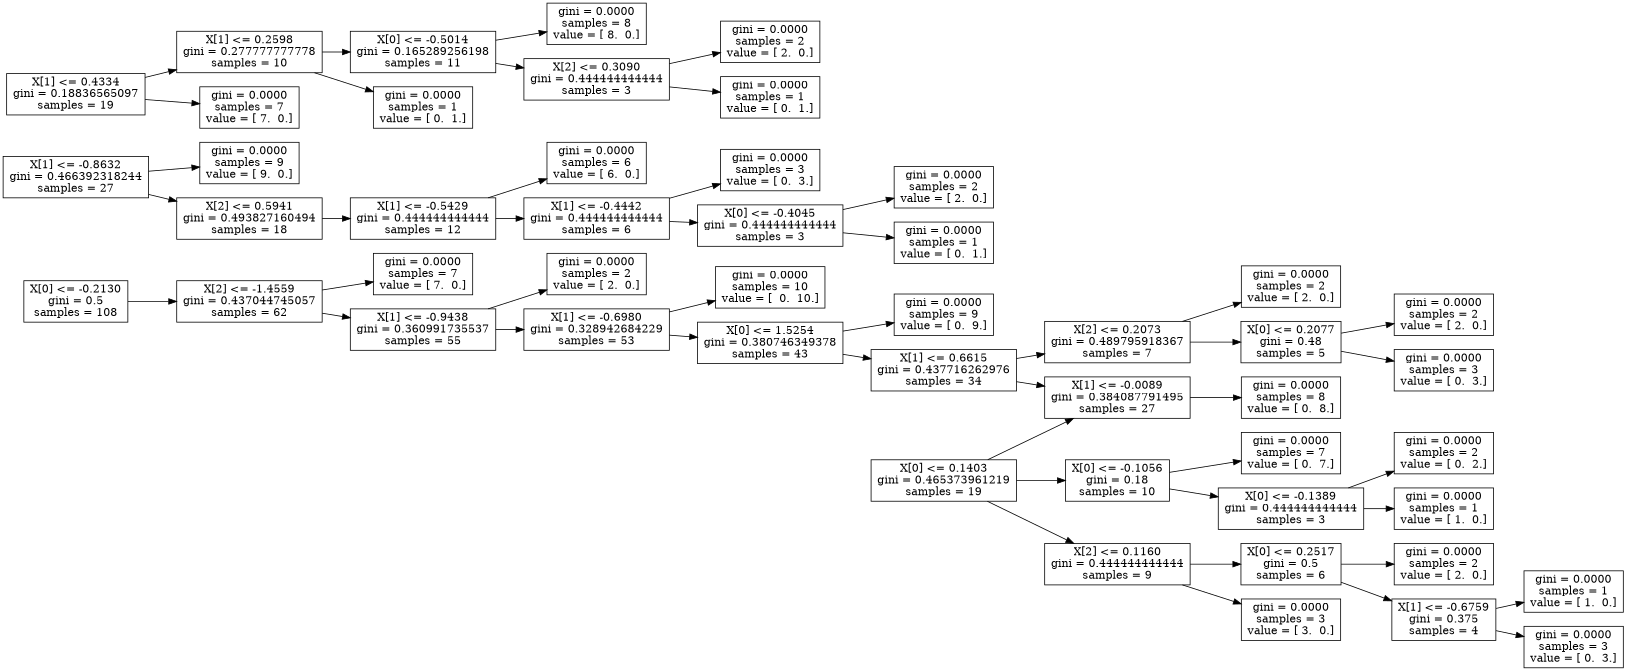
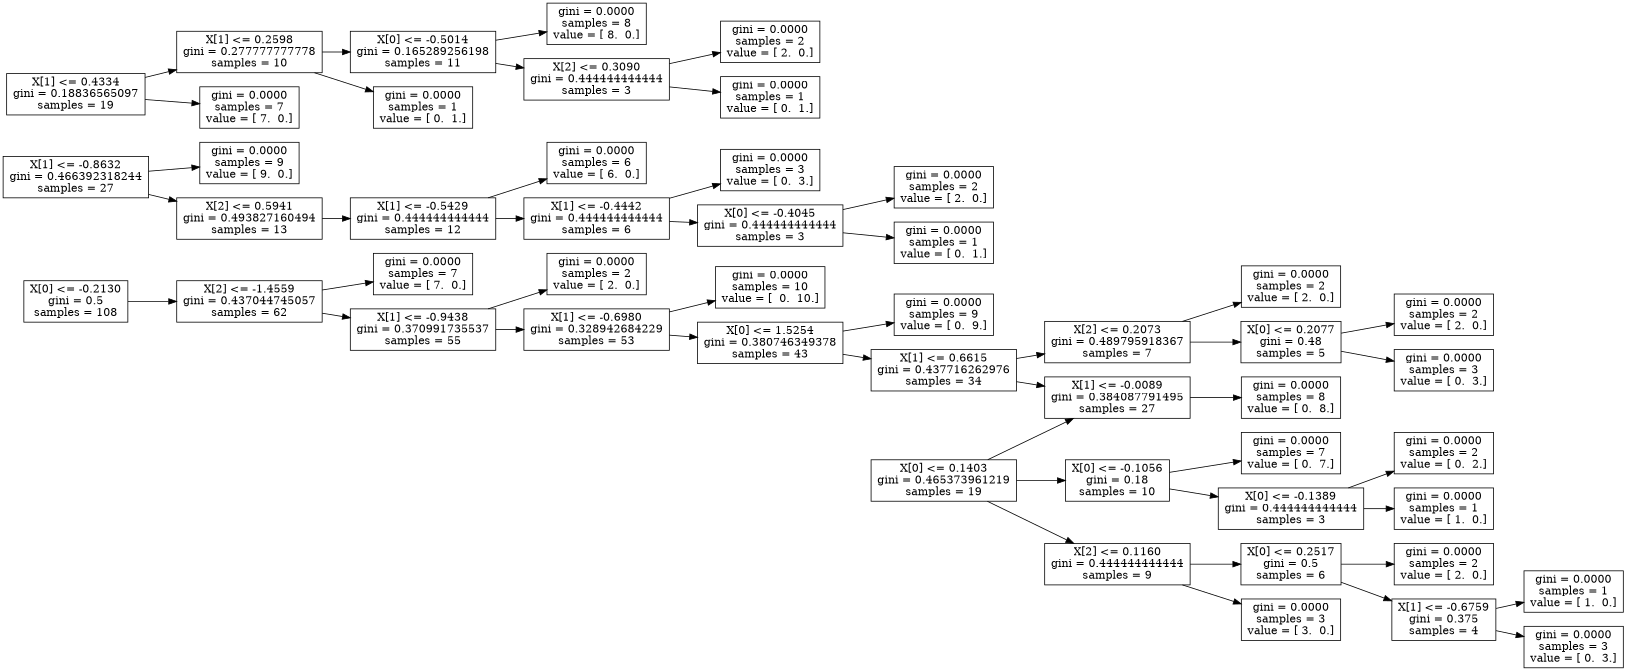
node "X[2] <= 0.5941 gini = 0.493827160494 samples = 18": label "X[2] <= 0.5941 gini = 0.493827160494 samples = 18" -> "X[2] <= 0.5941 gini = 0.493827160494 samples = 13"
node "X[1] <= -0.9438 gini = 0.360991735537 samples = 55": label "X[1] <= -0.9438 gini = 0.360991735537 samples = 55" -> "X[1] <= -0.9438 gini = 0.370991735537 samples = 55"
